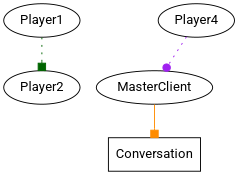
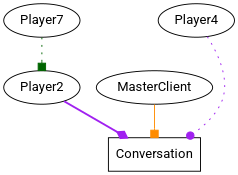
node "Player1": label "Player1" -> "Player7"
edge "Player4" -> "MasterClient": now "Player4" -> "Conversation"
edge "Player2" -> "Conversation": added
